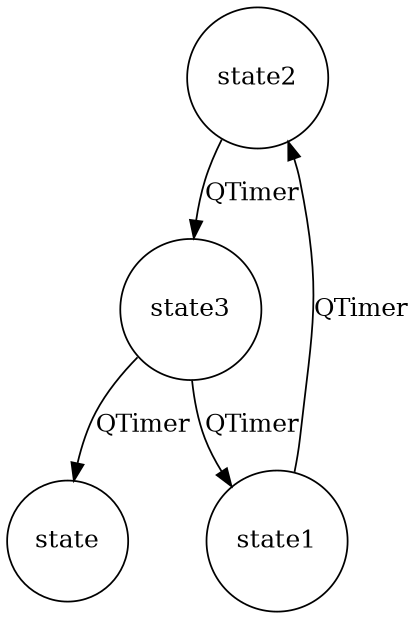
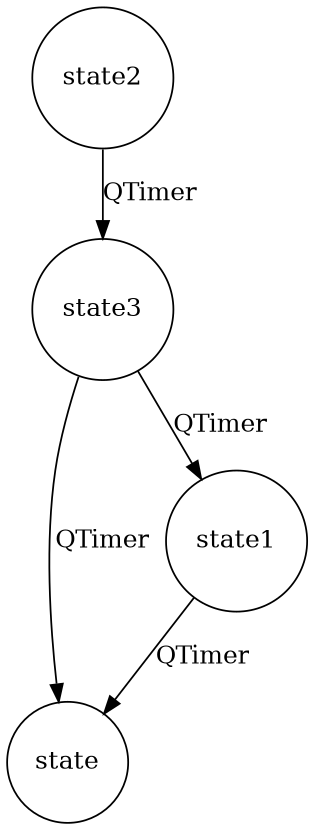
edge "state1" -> "state2": now "state1" -> "state"
